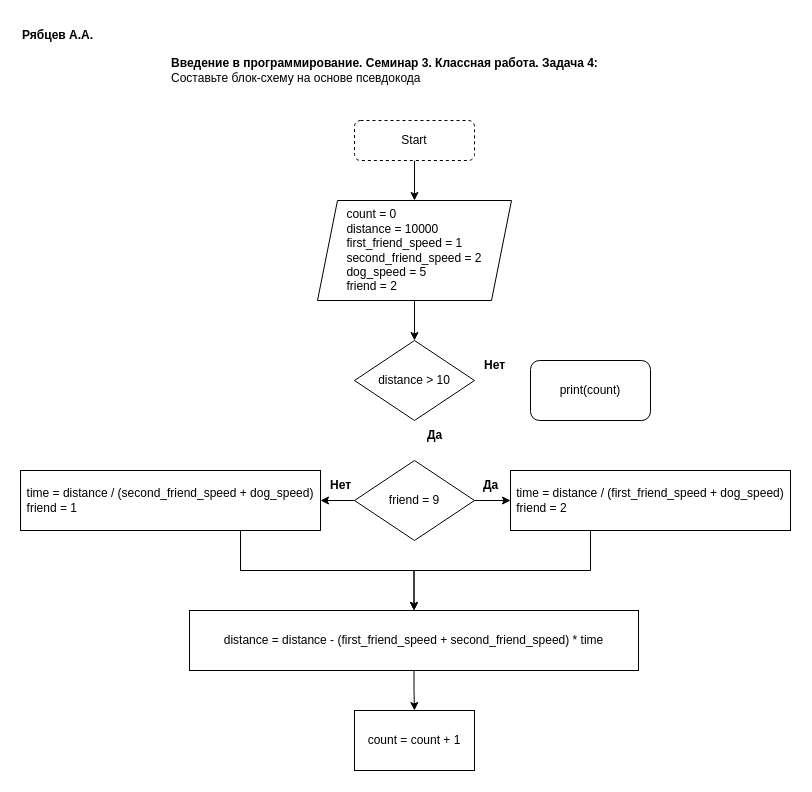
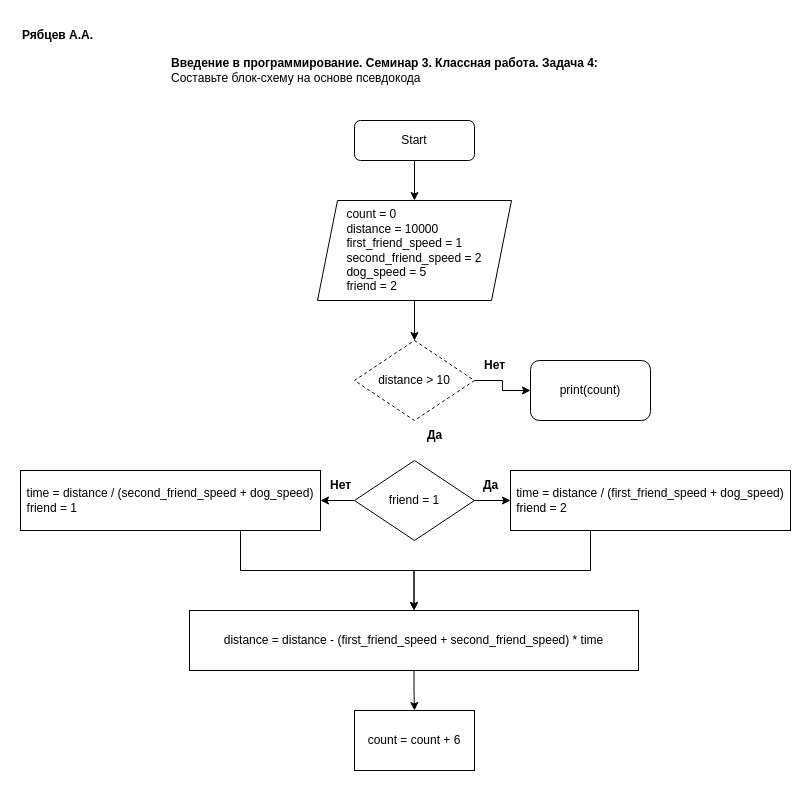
node "Start": style dashed -> solid
node "distance > 10": style solid -> dashed
edge "distance > 10" -> "print(count)": added
node "friend = 9": label "friend = 9" -> "friend = 1"
node "count = count + 1": label "count = count + 1" -> "count = count + 6"
